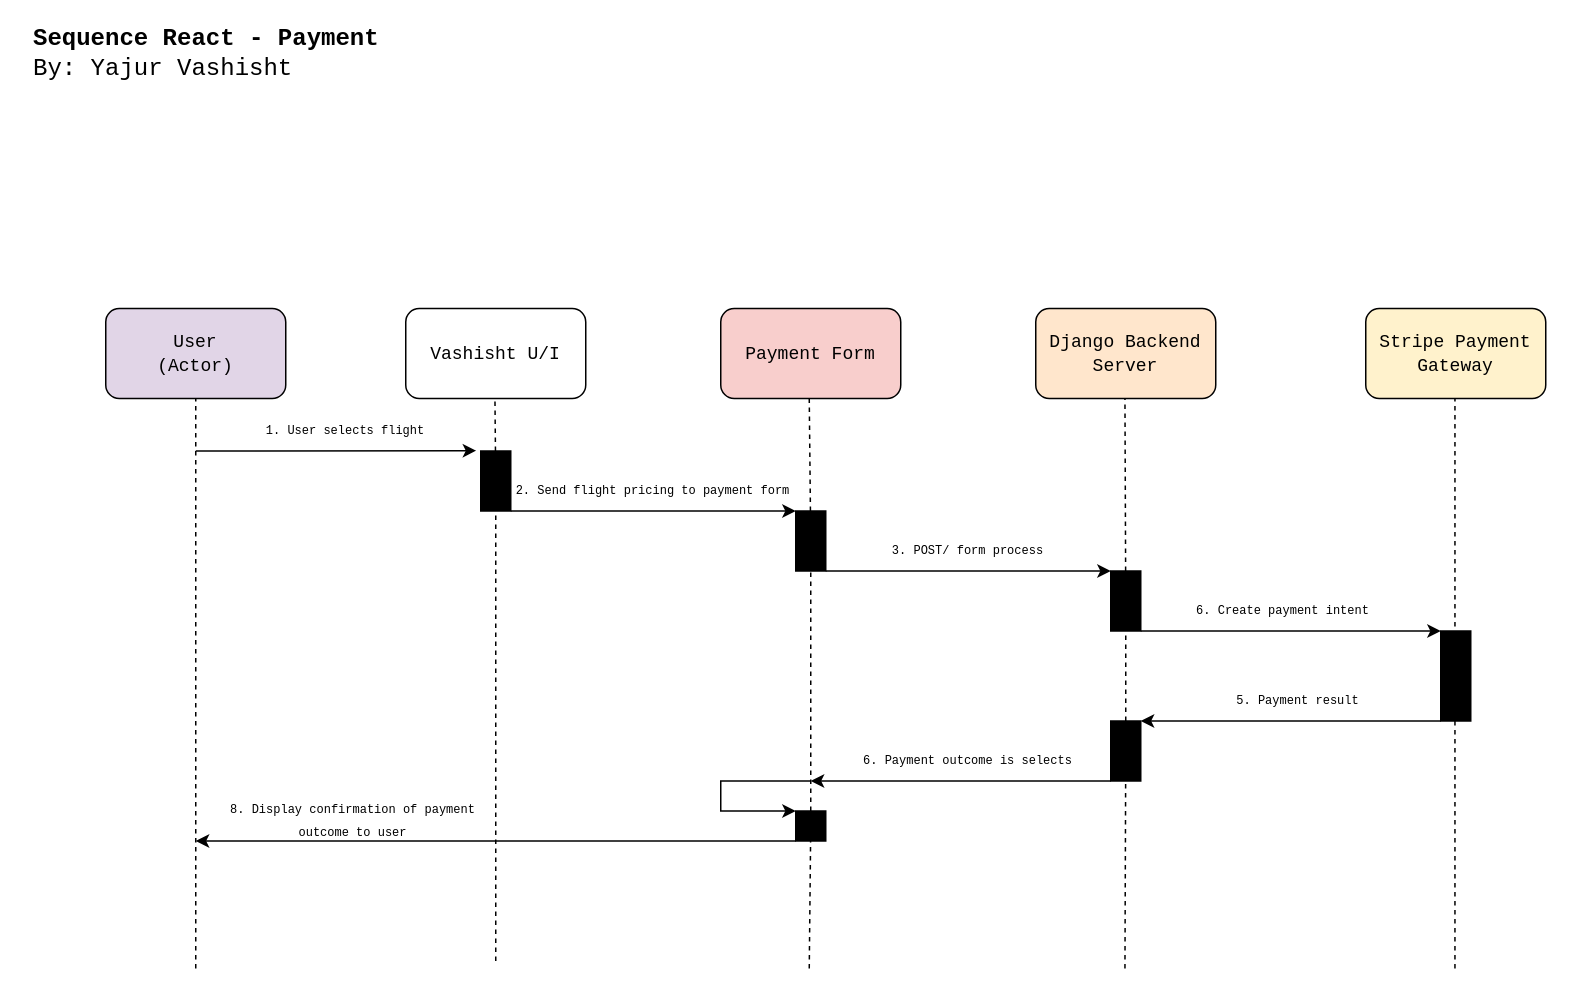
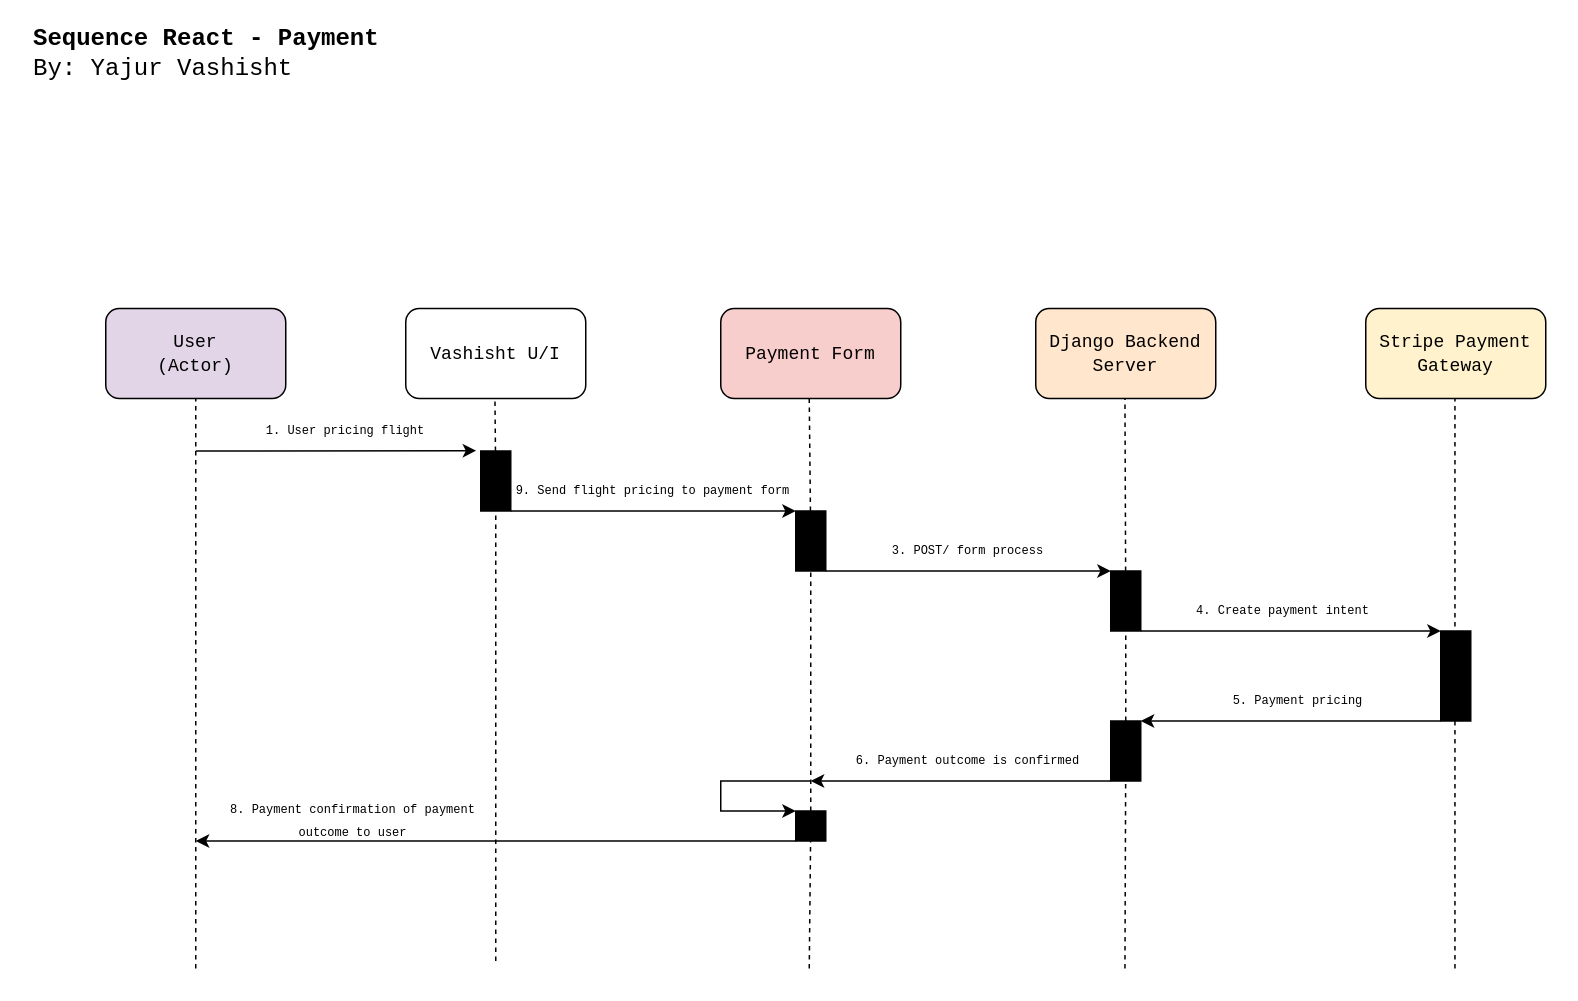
node "1. User selects flight": label "1. User selects flight" -> "1. User pricing flight"
node "2. Send flight pricing to payment form": label "2. Send flight pricing to payment form" -> "9. Send flight pricing to payment form"
node "6. Create payment intent": label "6. Create payment intent" -> "4. Create payment intent"
node "5. Payment result": label "5. Payment result" -> "5. Payment pricing"
node "6. Payment outcome is selects": label "6. Payment outcome is selects" -> "6. Payment outcome is confirmed"
node "8. Display confirmation of payment outcome to user": label "8. Display confirmation of payment outcome to user" -> "8. Payment confirmation of payment outcome to user"
